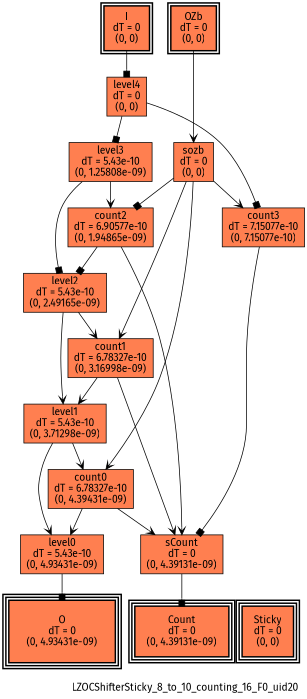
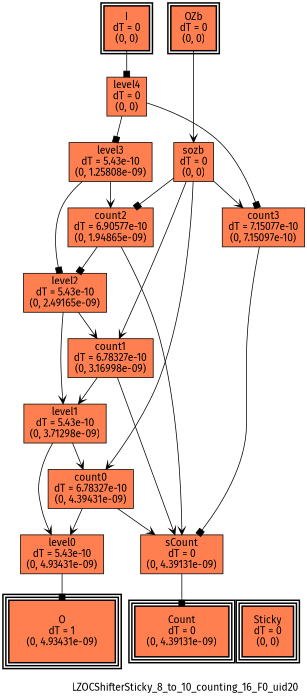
node "count3 dT = 7.15077e-10 (0, 7.15077e-10)": label "count3 dT = 7.15077e-10 (0, 7.15077e-10)" -> "count3 dT = 7.15077e-10 (0, 7.15097e-10)"
node "O dT = 0 (0, 4.93431e-09)": label "O dT = 0 (0, 4.93431e-09)" -> "O dT = 1 (0, 4.93431e-09)"
